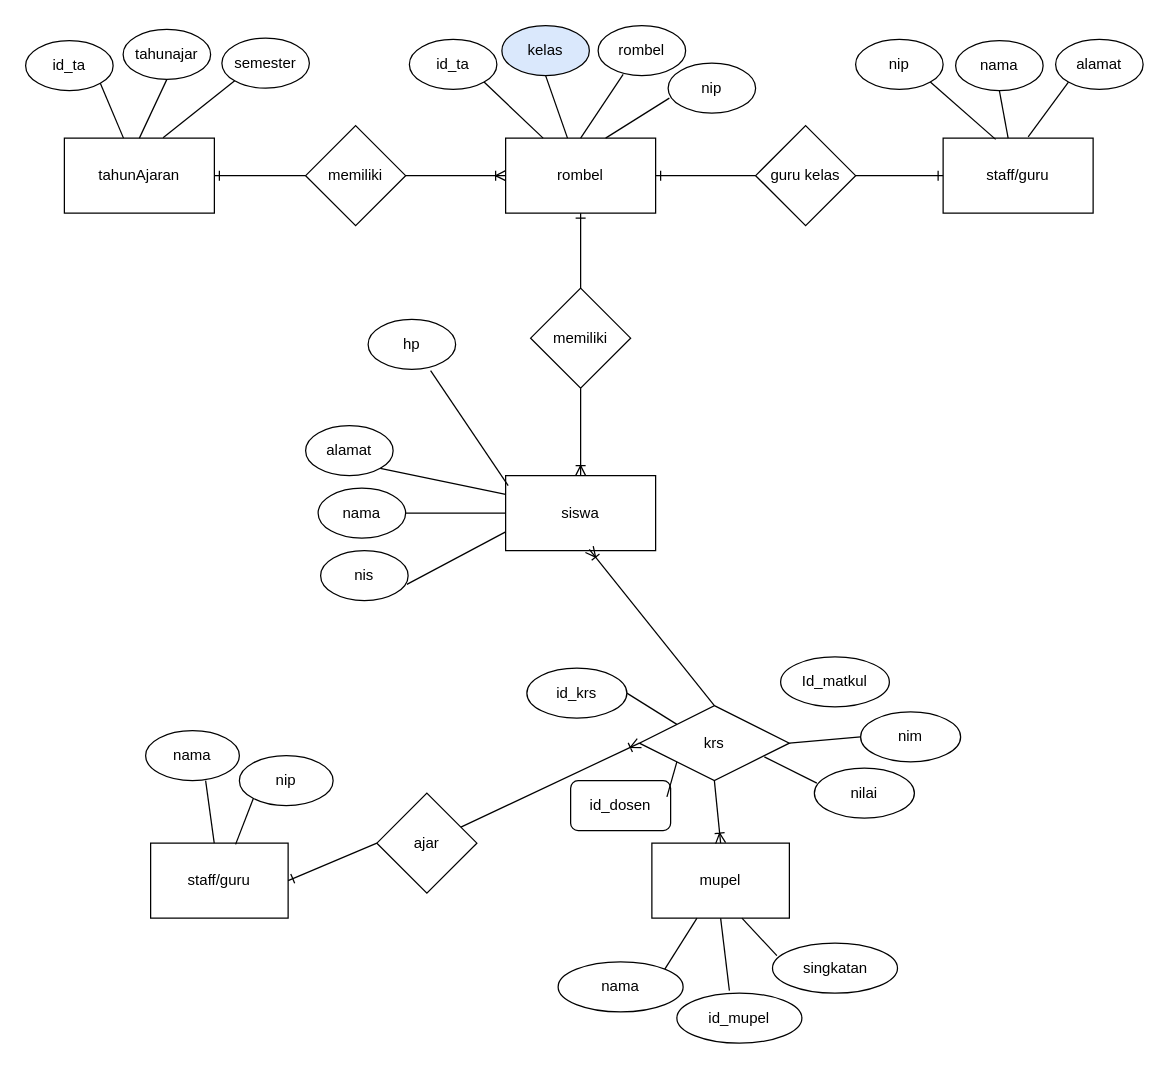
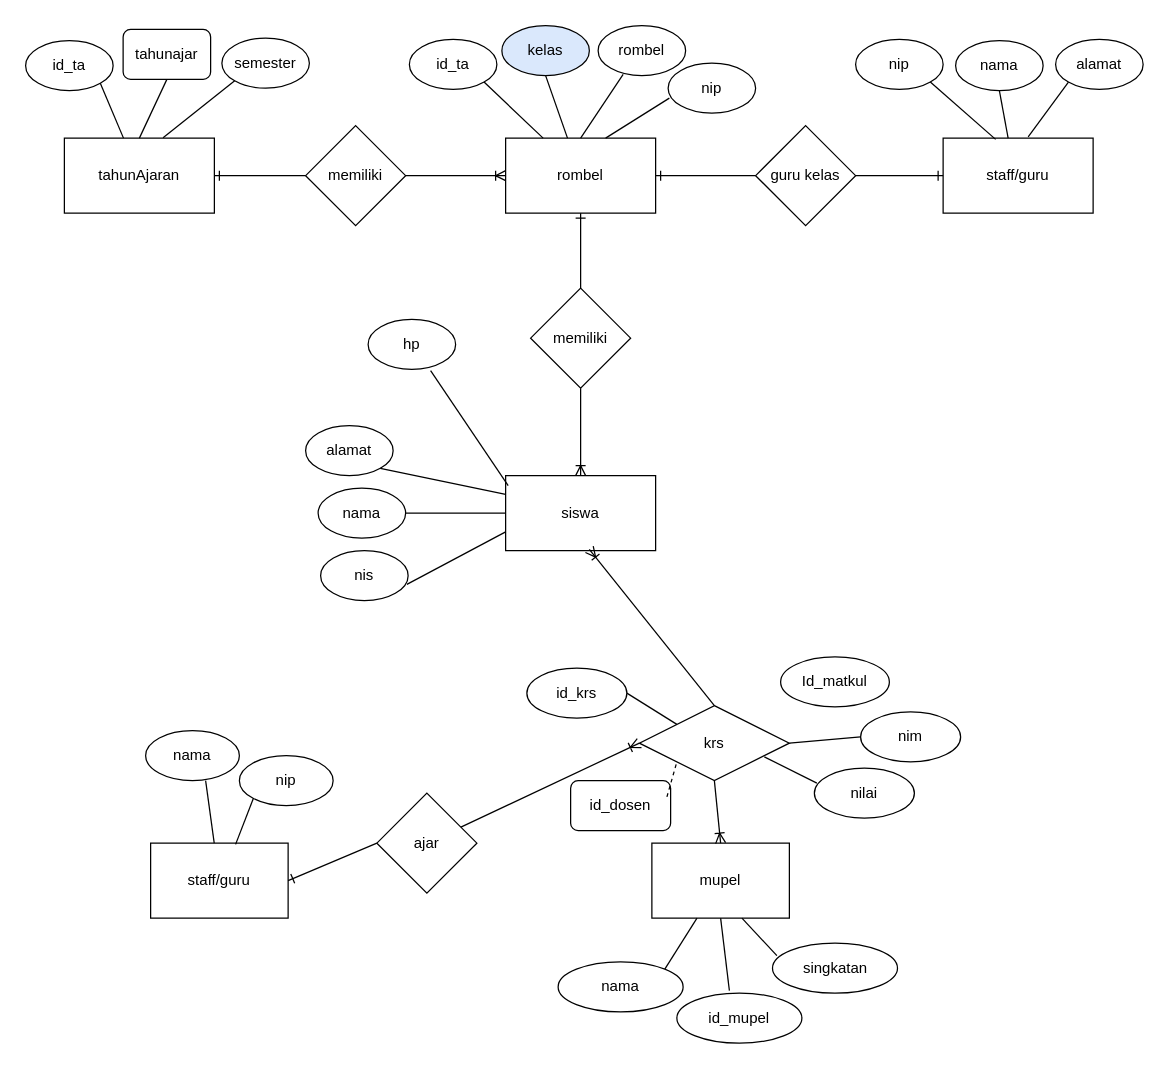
node "tahunajar": shape ellipse -> rounded rectangle
edge "krs" -- "id_dosen": style solid -> dashed
